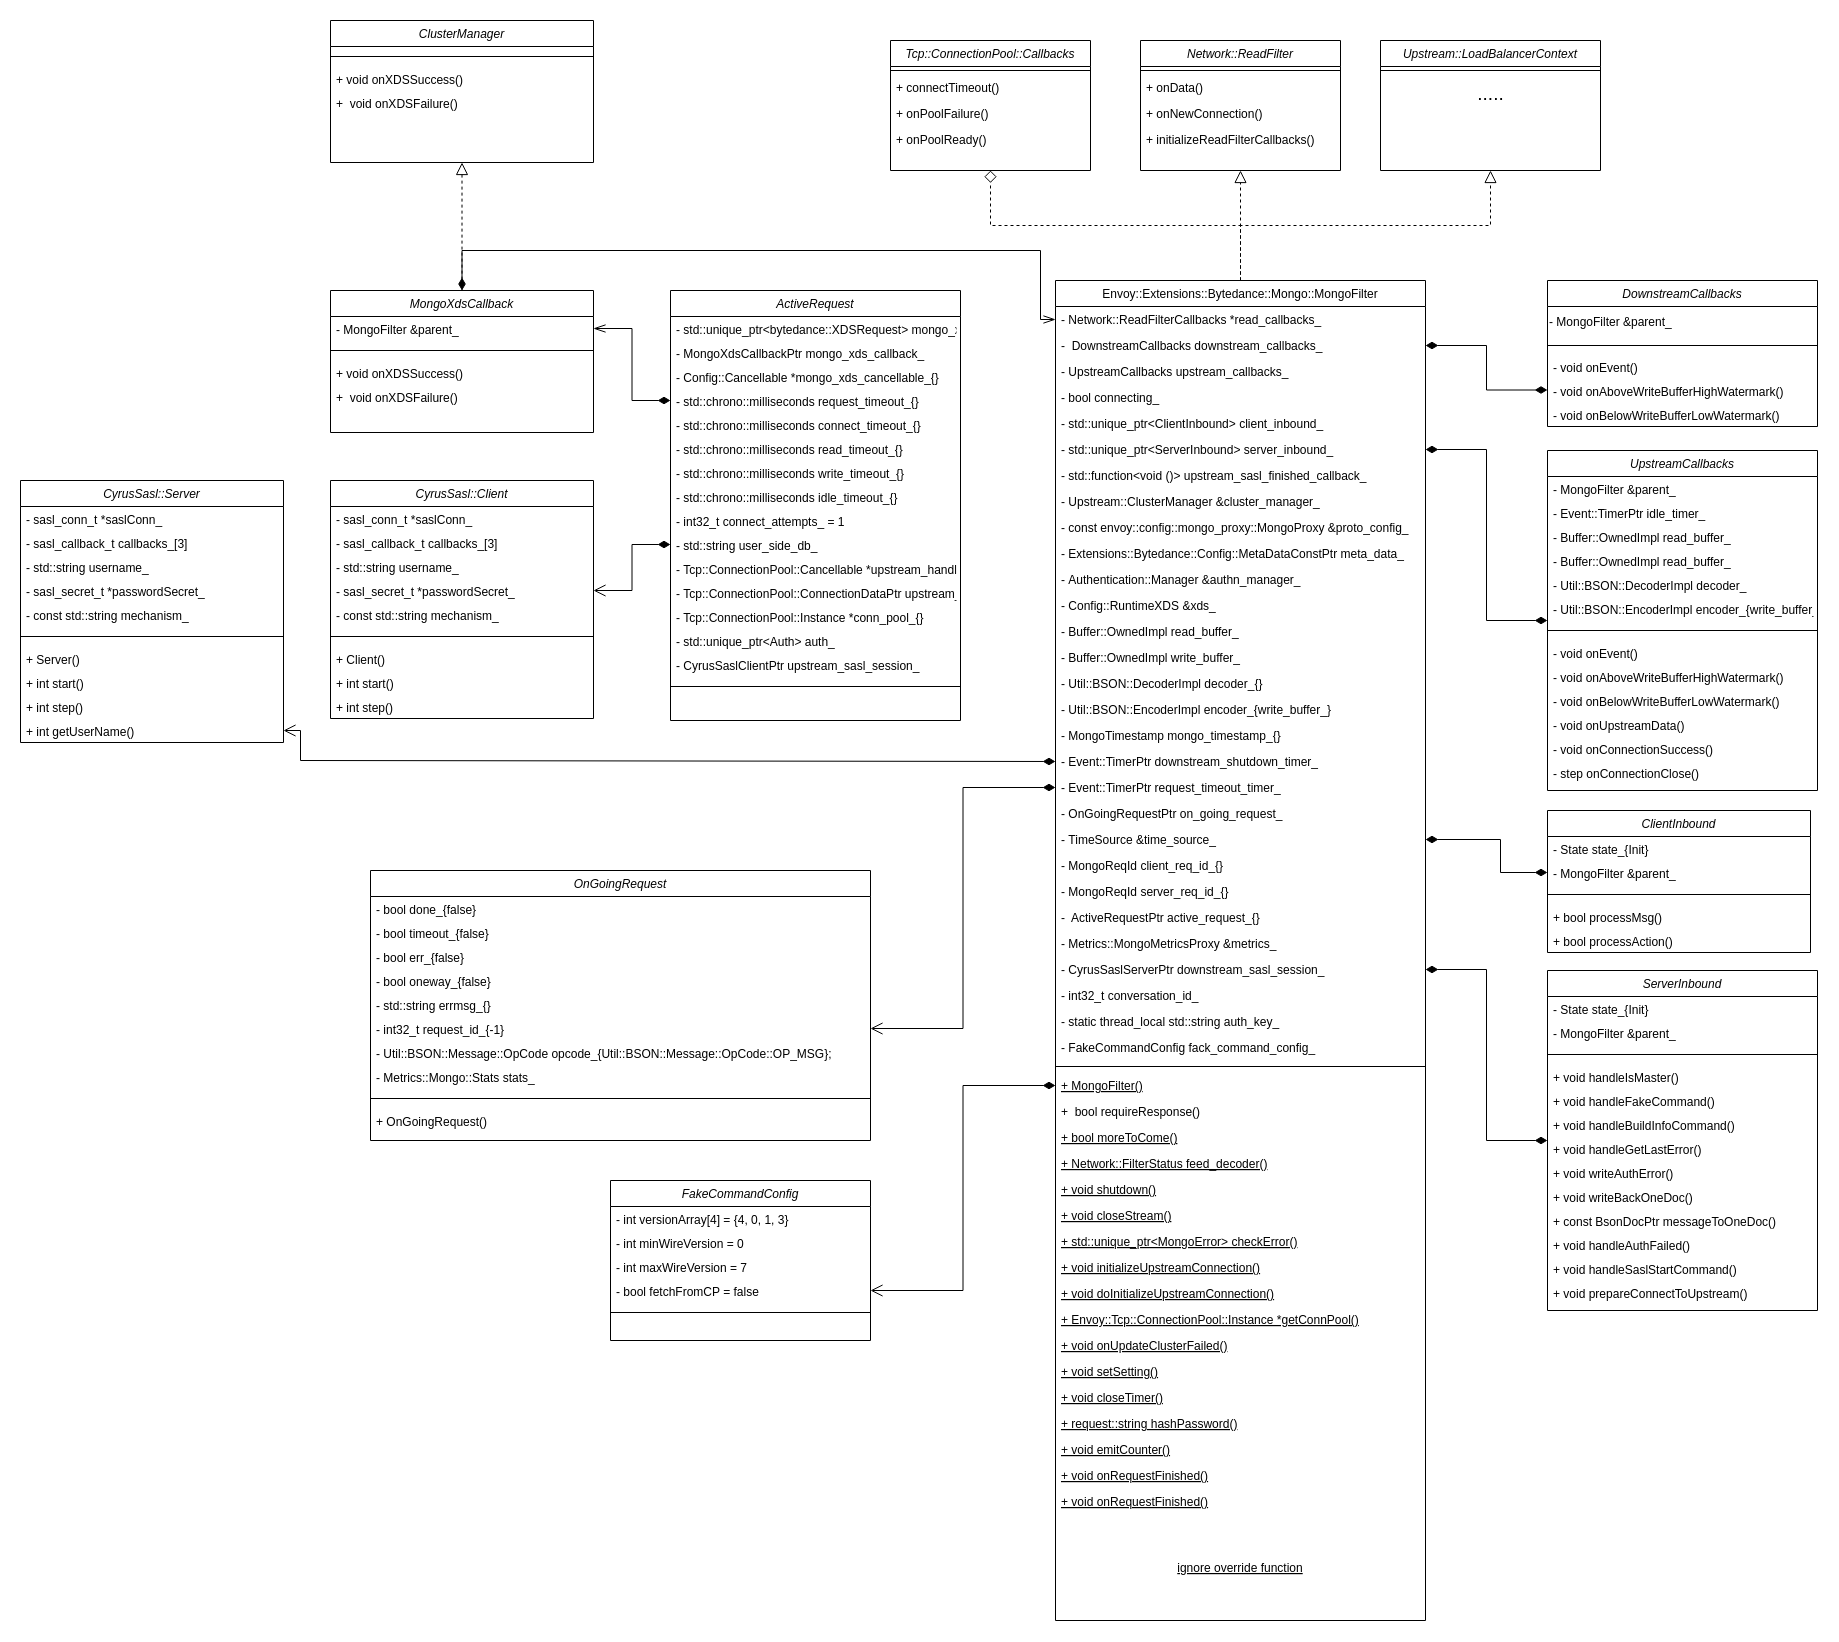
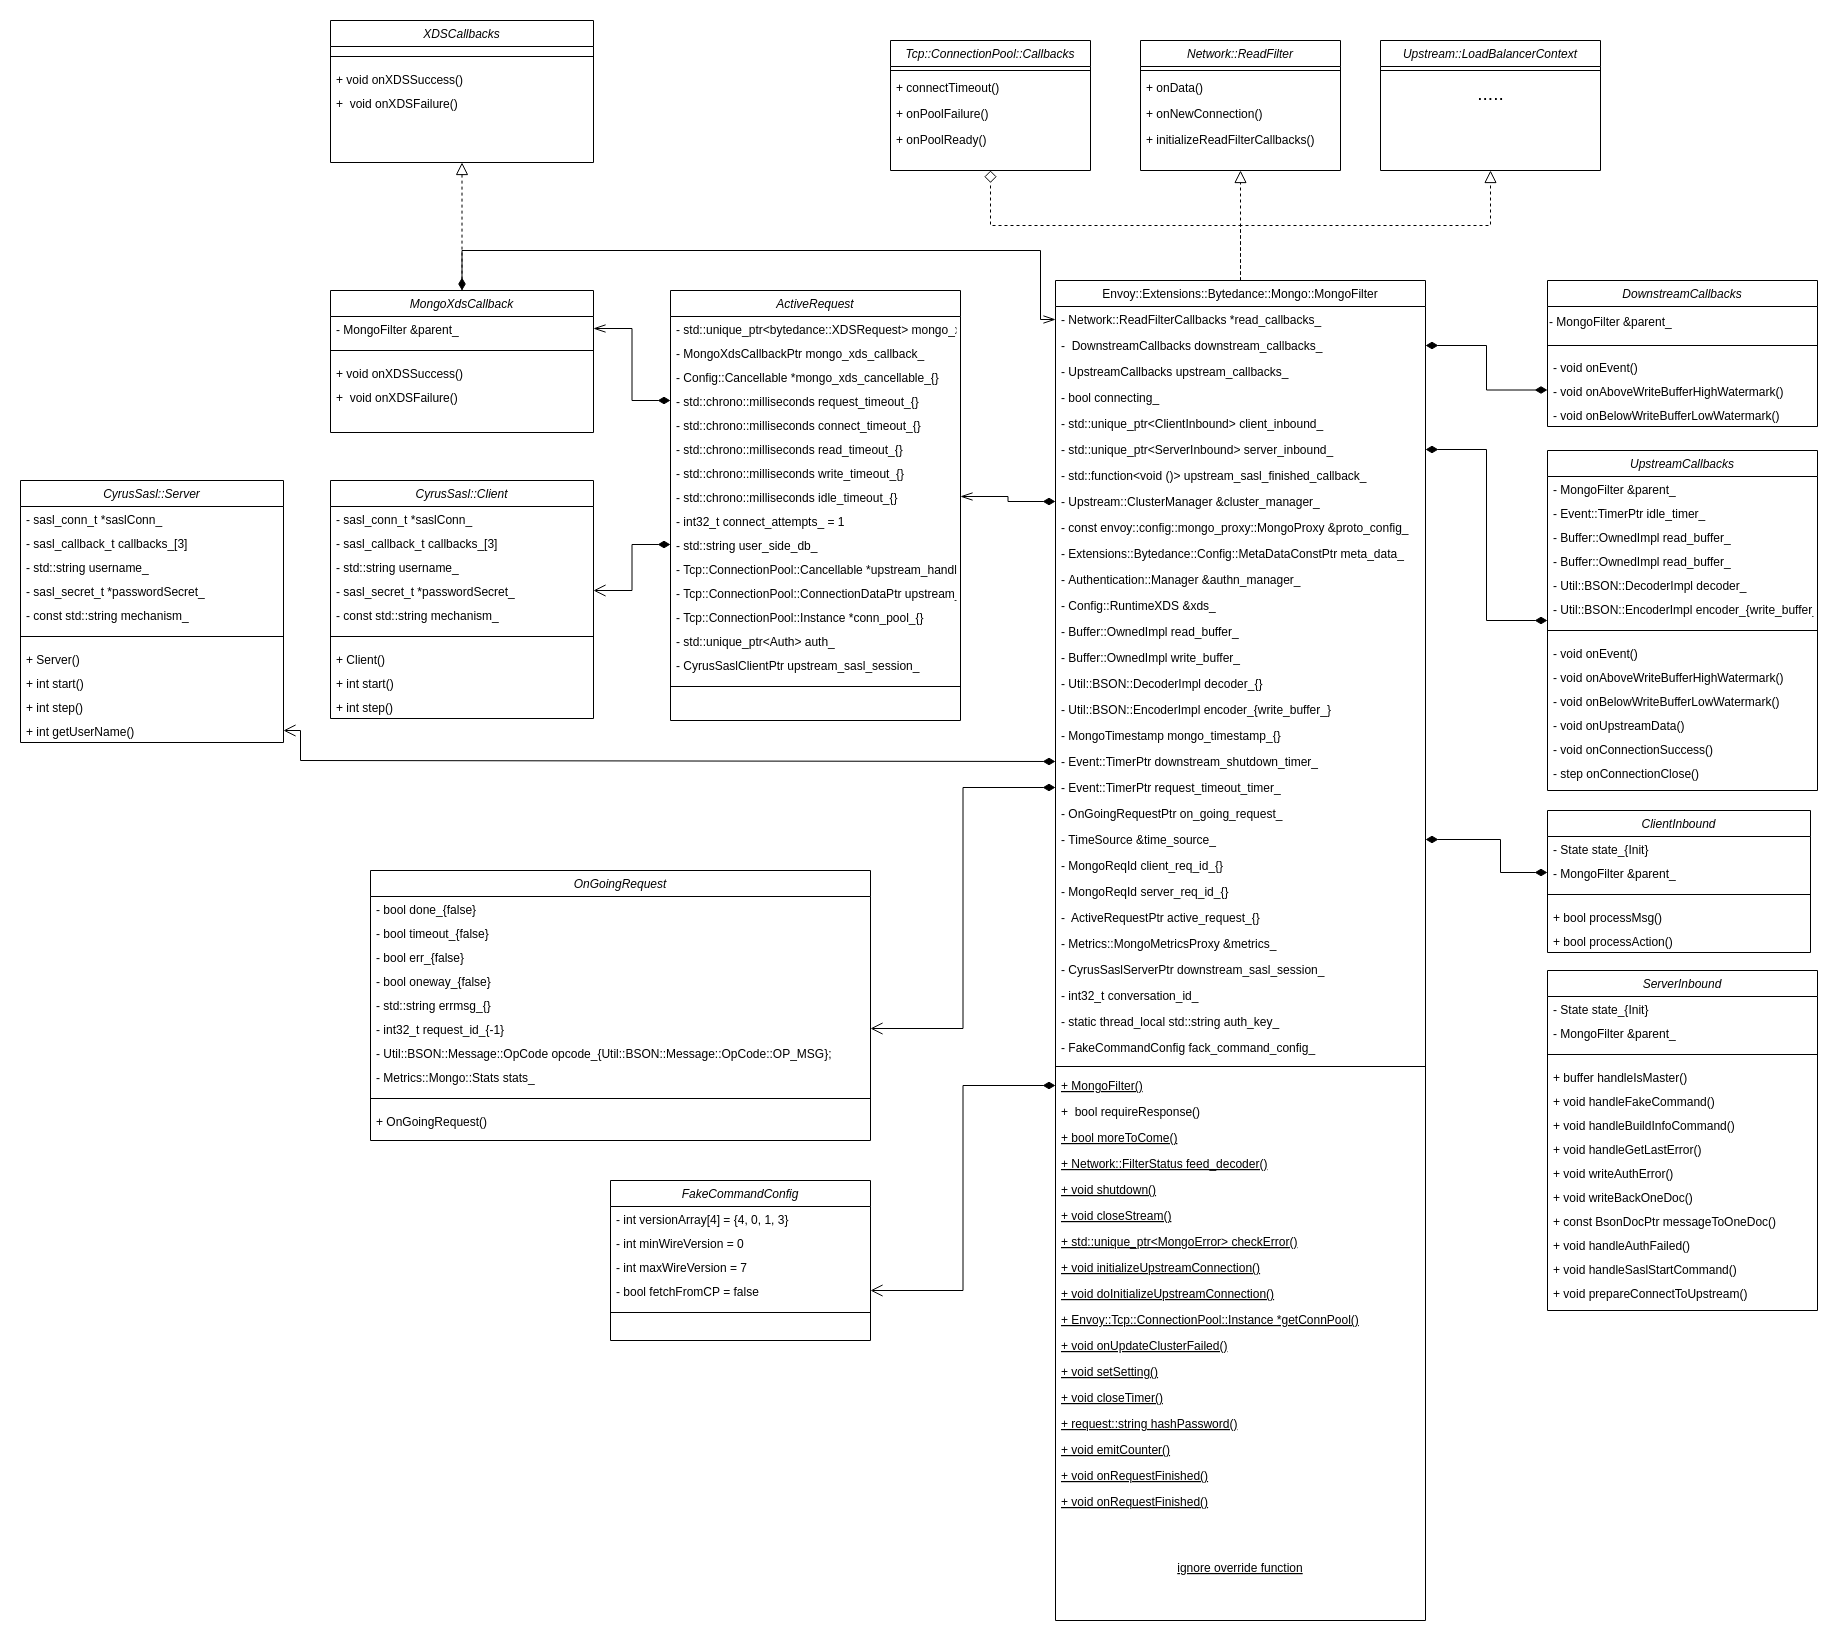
node "ClusterManager": label "ClusterManager" -> "XDSCallbacks"
edge "- std::chrono::milliseconds idle_timeout_{}" -- "- Upstream::ClusterManager &cluster_manager_": added
edge "- CyrusSaslServerPtr downstream_sasl_session_" -- "ServerInbound": removed
node "+ void handleIsMaster()": label "+ void handleIsMaster()" -> "+ buffer handleIsMaster()"
